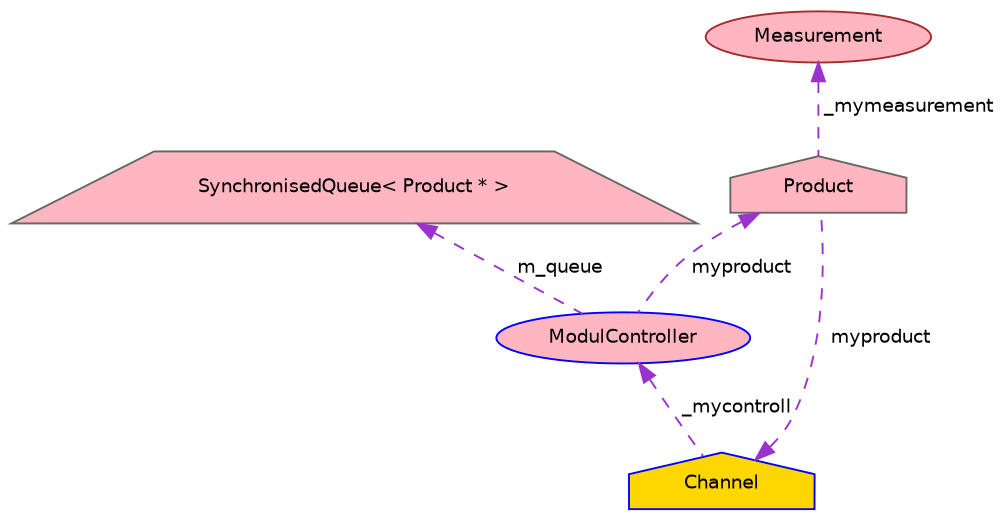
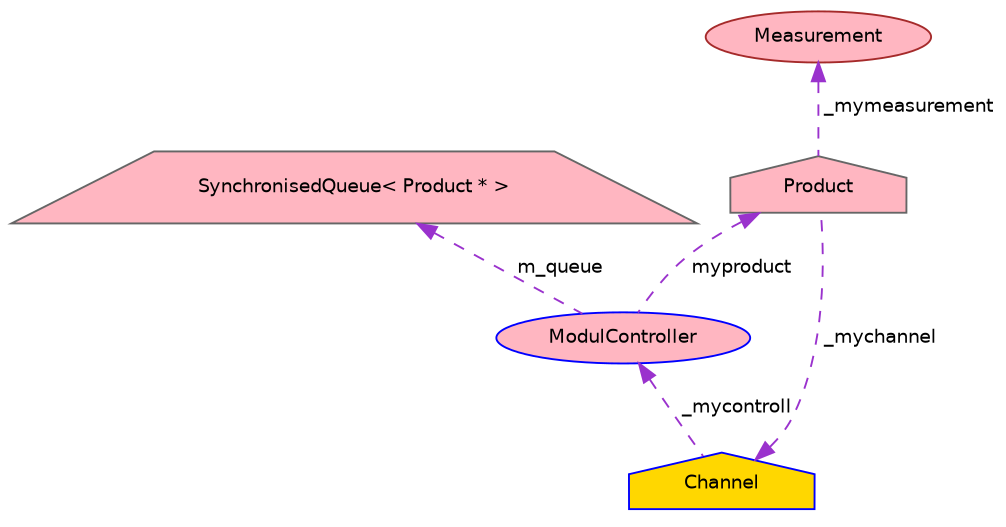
edge "Product" -> "Channel": label " myproduct" -> " _mychannel"
